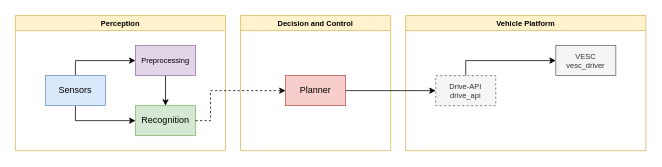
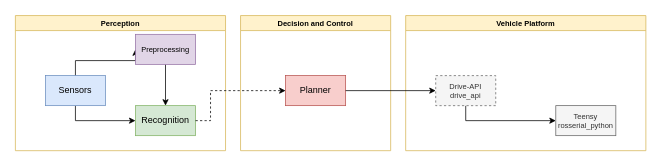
node "Preprocessing": moved (165, 60) -> (165, 49)
edge "Drive-APIdrive_api" -> "VESCvesc_driver": removed
node "VESCvesc_driver": removed
edge "Drive-APIdrive_api" -> "Teensyrosserial_python": added
node "Teensyrosserial_python": added
